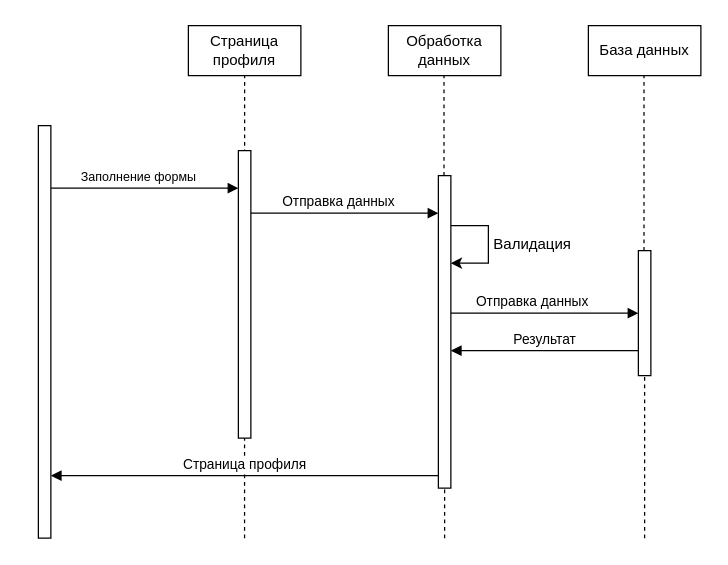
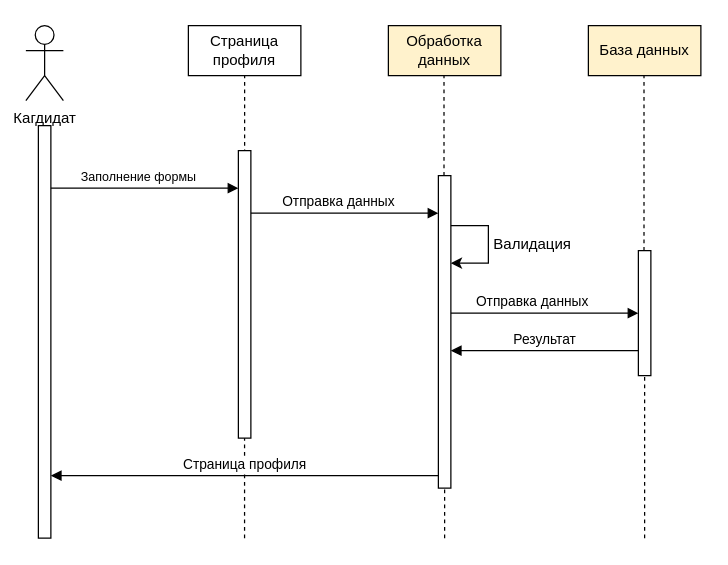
node "Обработка данных": fillcolor #ffffff -> #fff2cc
node "База данных": fillcolor #ffffff -> #fff2cc
node "Кагдидат": added
